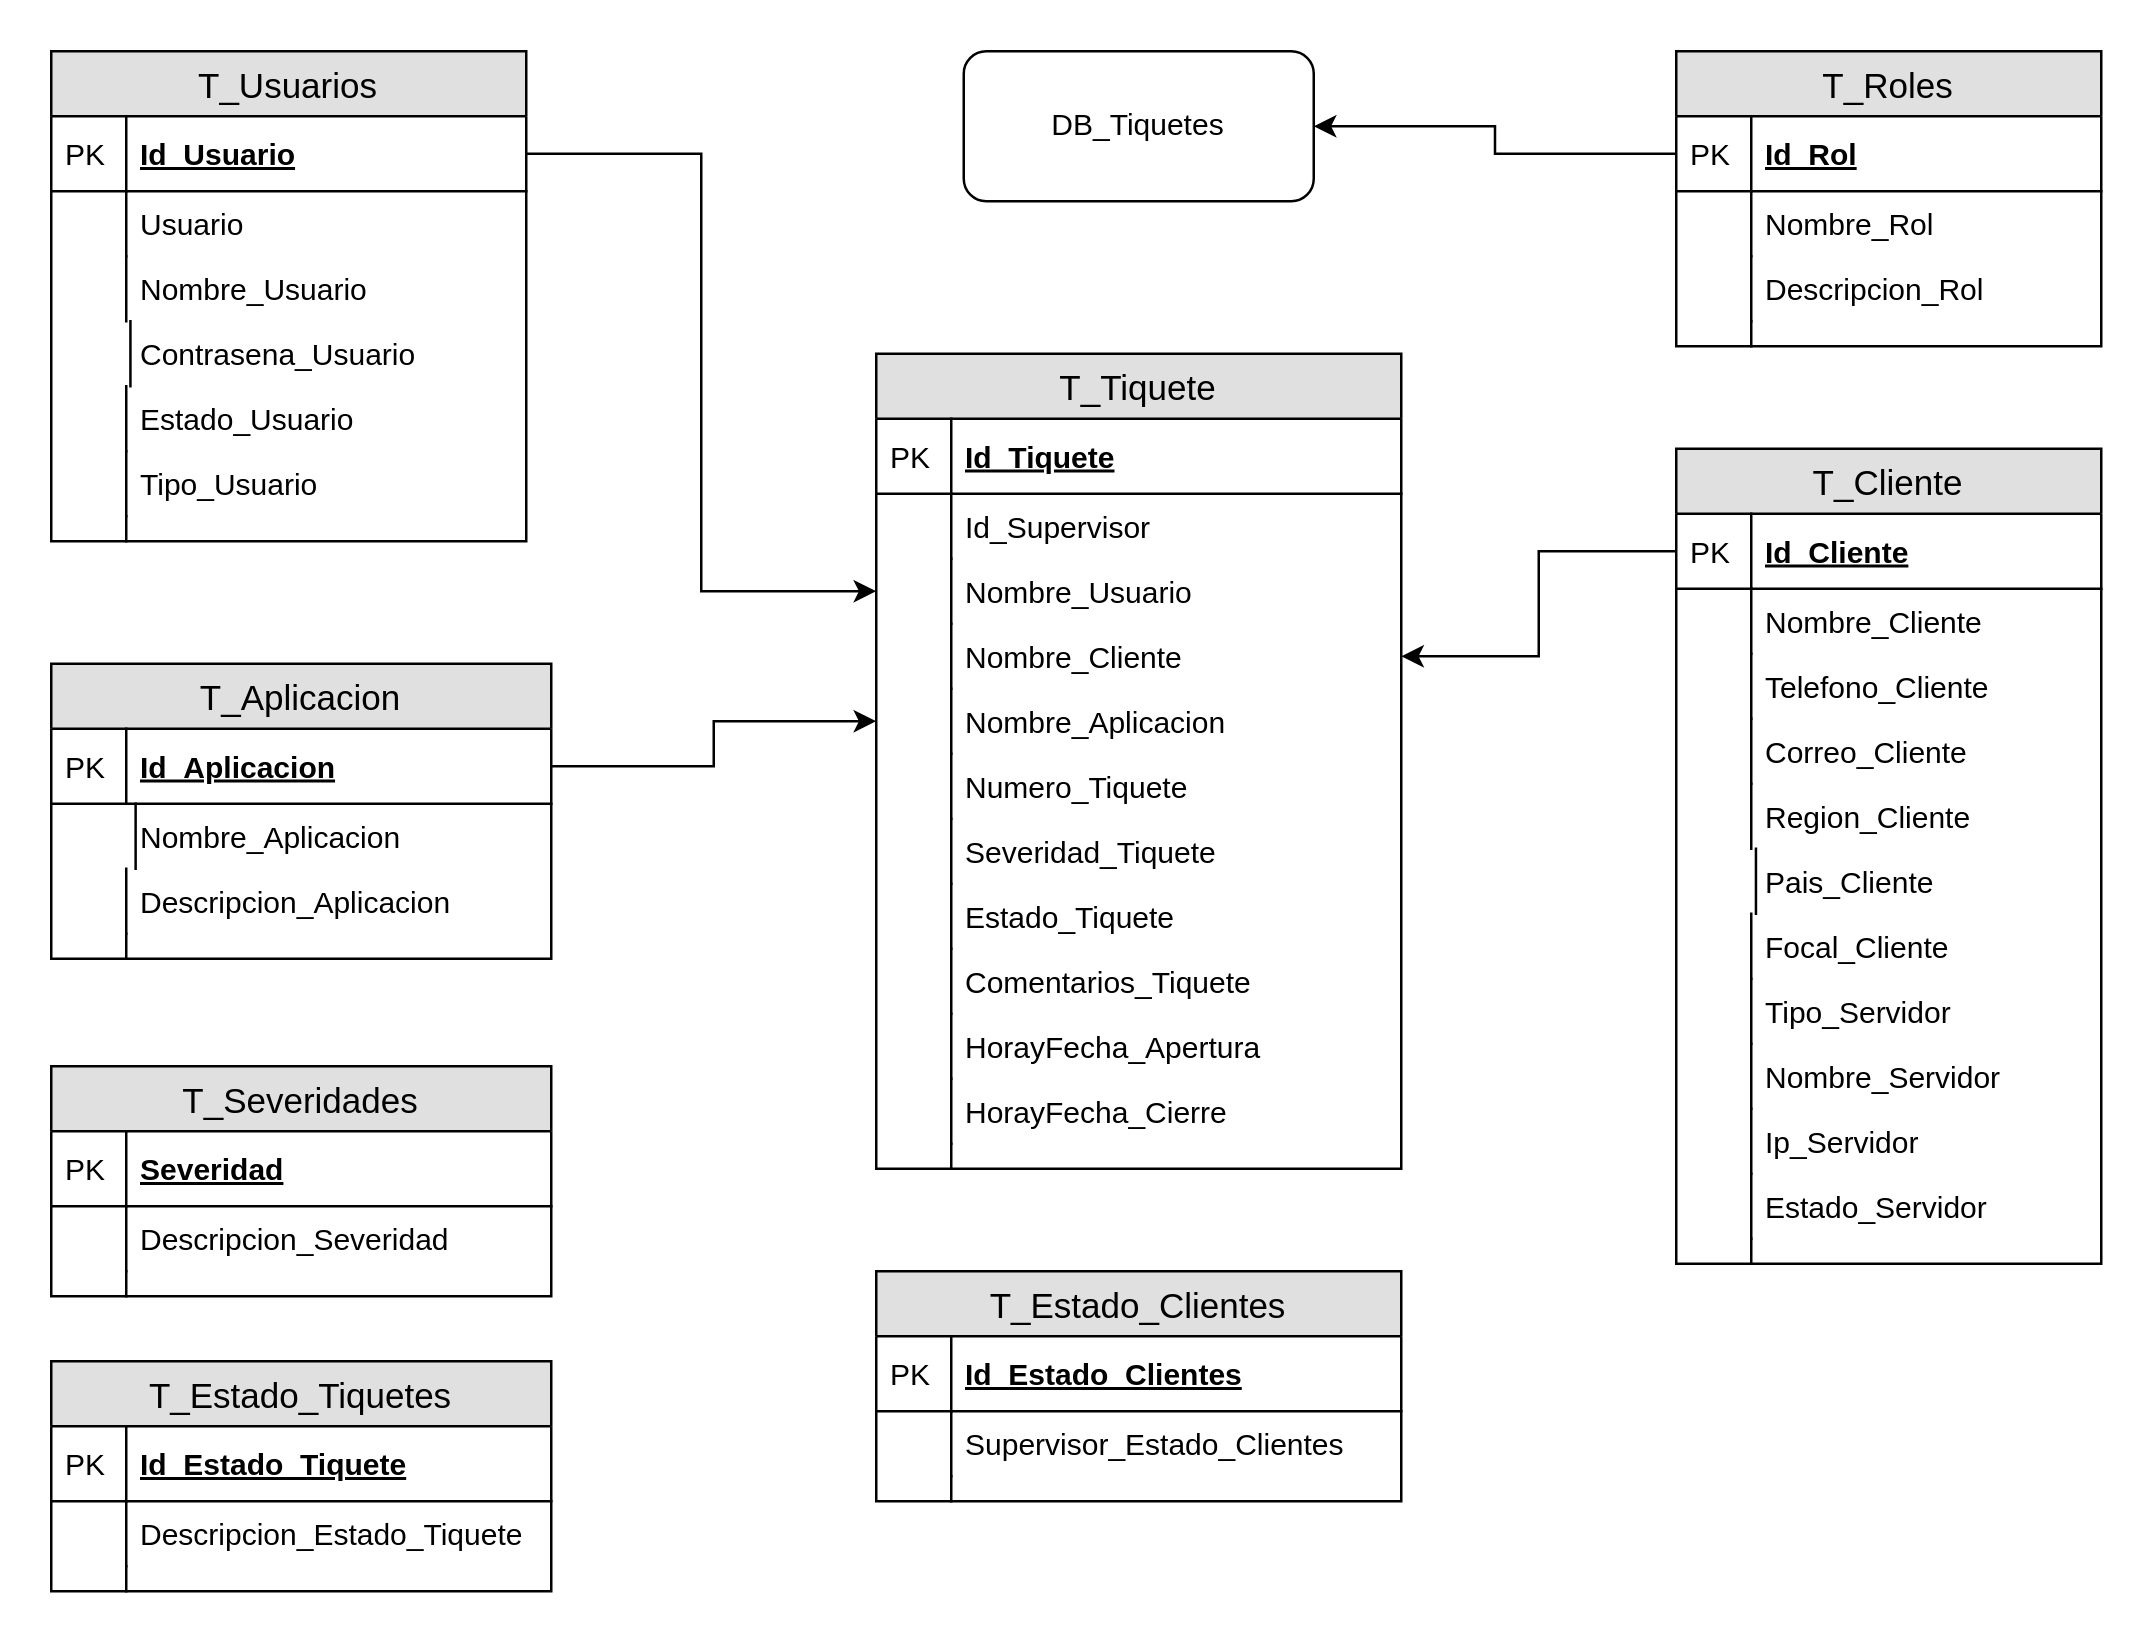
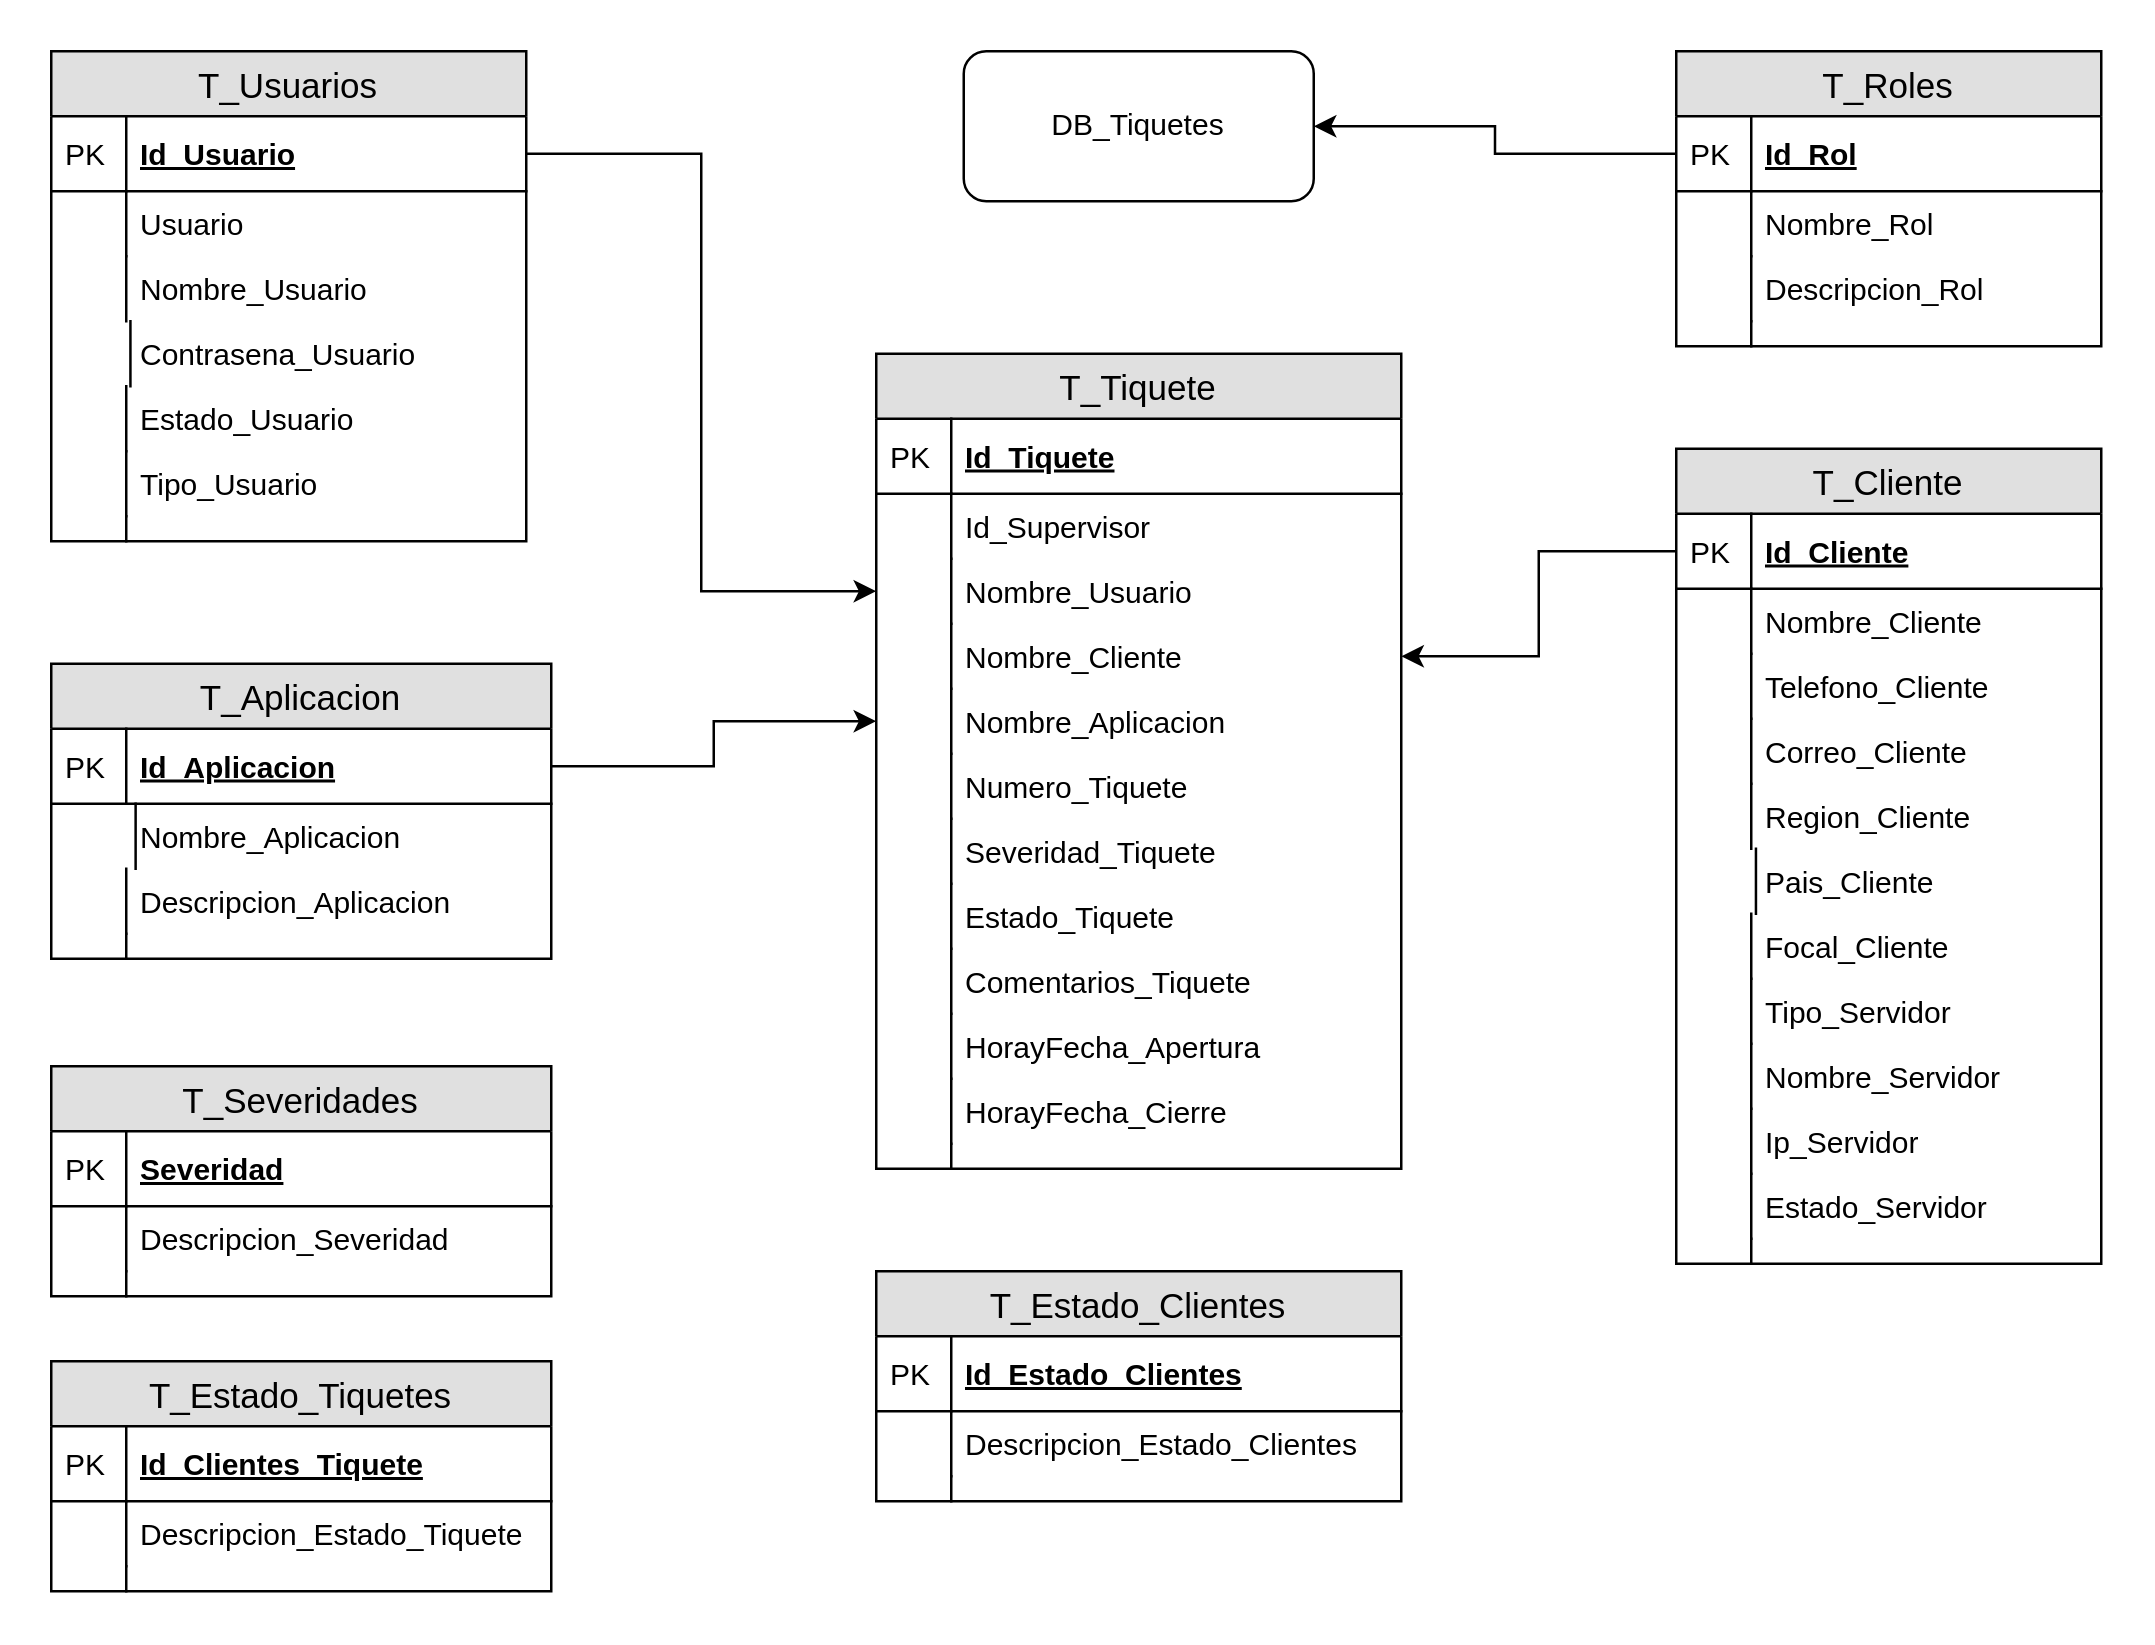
node "Supervisor_Estado_Clientes": label "Supervisor_Estado_Clientes" -> "Descripcion_Estado_Clientes"
node "Id_Estado_Tiquete": label "Id_Estado_Tiquete" -> "Id_Clientes_Tiquete"
